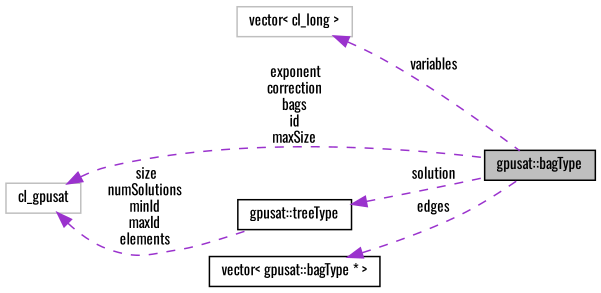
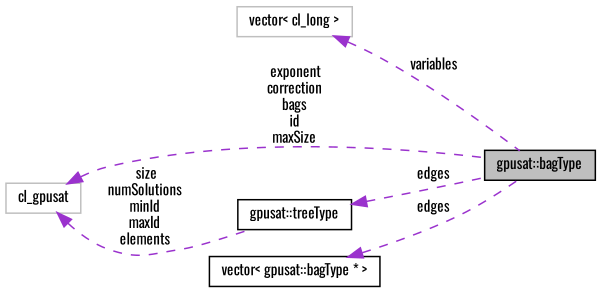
edge "gpusat::bagType" -> "gpusat::treeType": label " solution" -> " edges"
